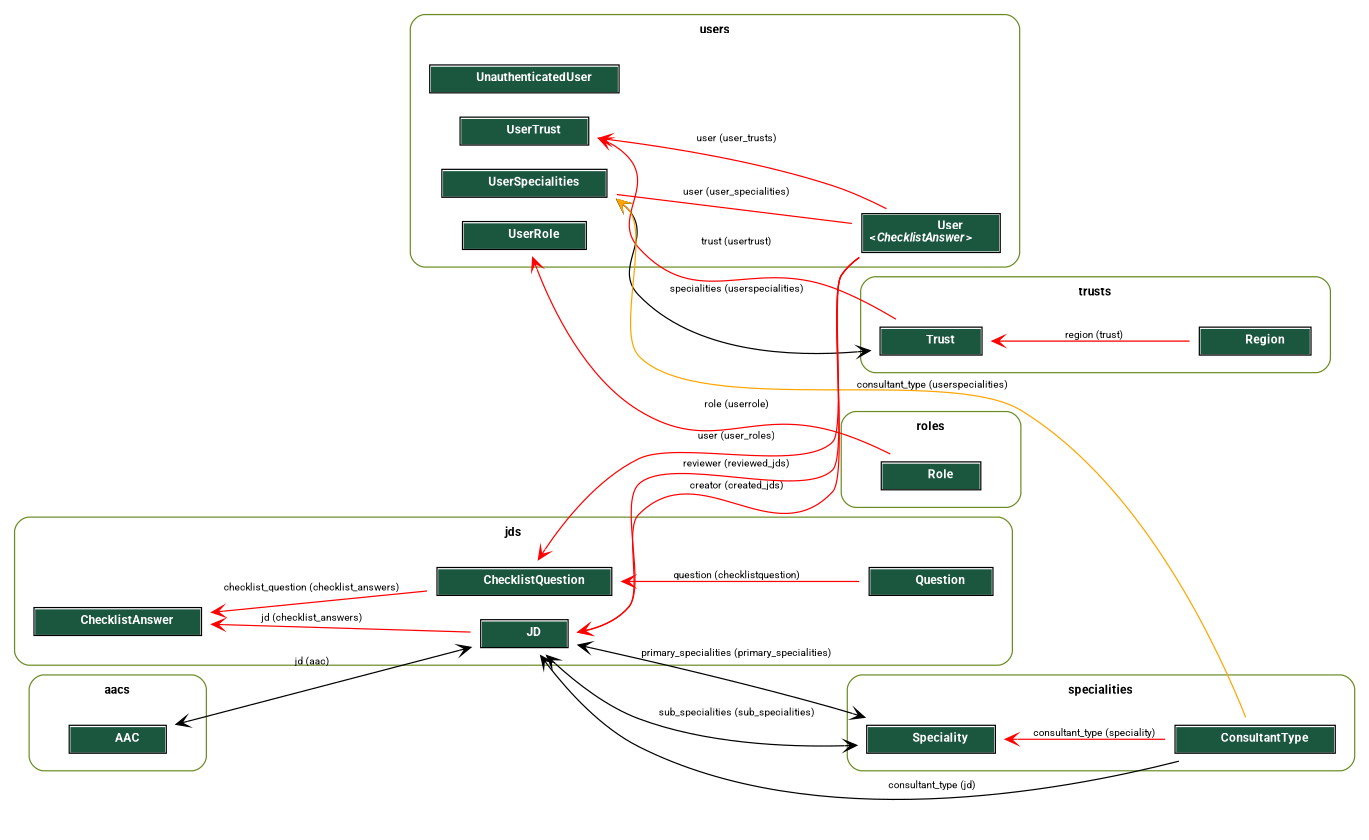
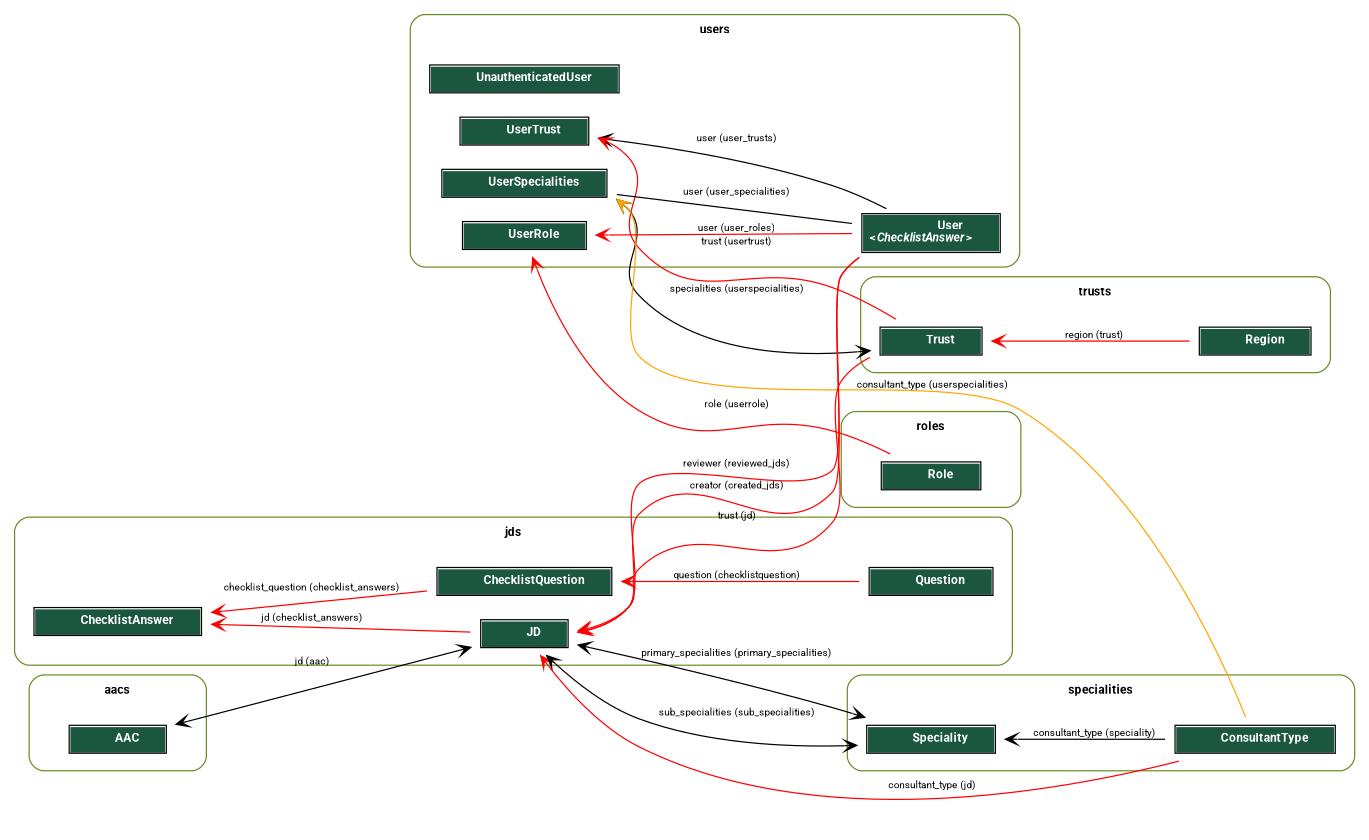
edge "UserTrust" -- "User": color red -> black
edge "UserSpecialities" -- "User": color red -> black
edge "User" -- "ChecklistQuestion": now "User" -- "UserRole"
edge "Trust" -- "JD": added, label "trust (jd)"
edge "Speciality" -- "ConsultantType": color red -> black
edge "JD" -- "ConsultantType": color black -> red
